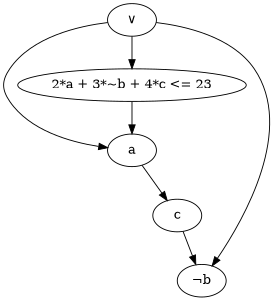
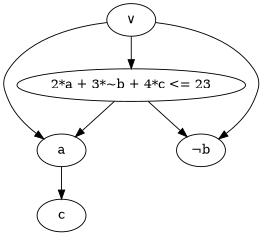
edge "c" -> "¬b": now "2*a + 3*~b + 4*c <= 23" -> "¬b"
